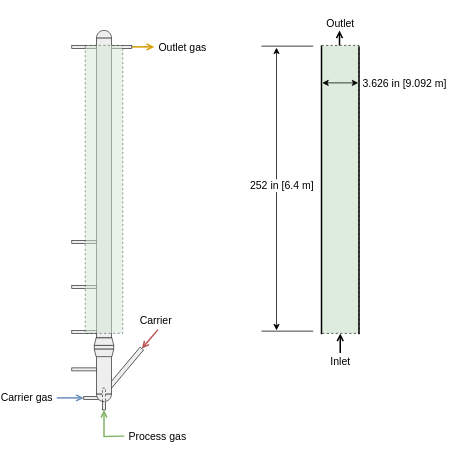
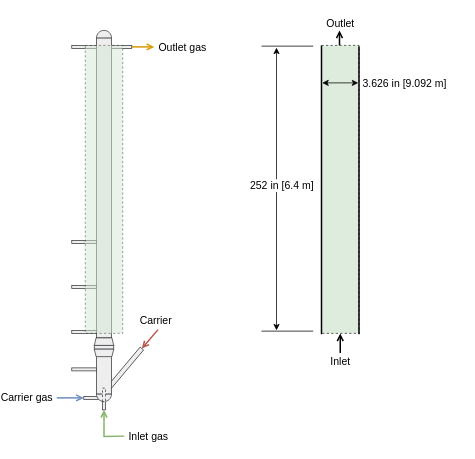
node "Process gas": label "Process gas" -> "Inlet gas"
